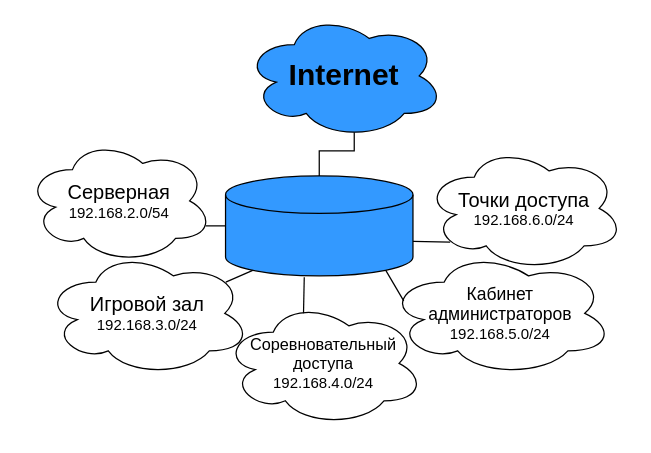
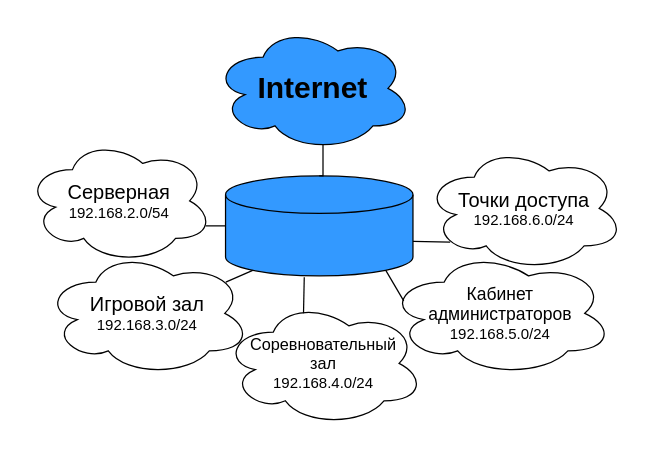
node "Internet": moved (344, 76) -> (313, 88)
node "Соревновательный доступа 192.168.4.0/24": label "Соревновательный доступа 192.168.4.0/24" -> "Соревновательный зал 192.168.4.0/24"
